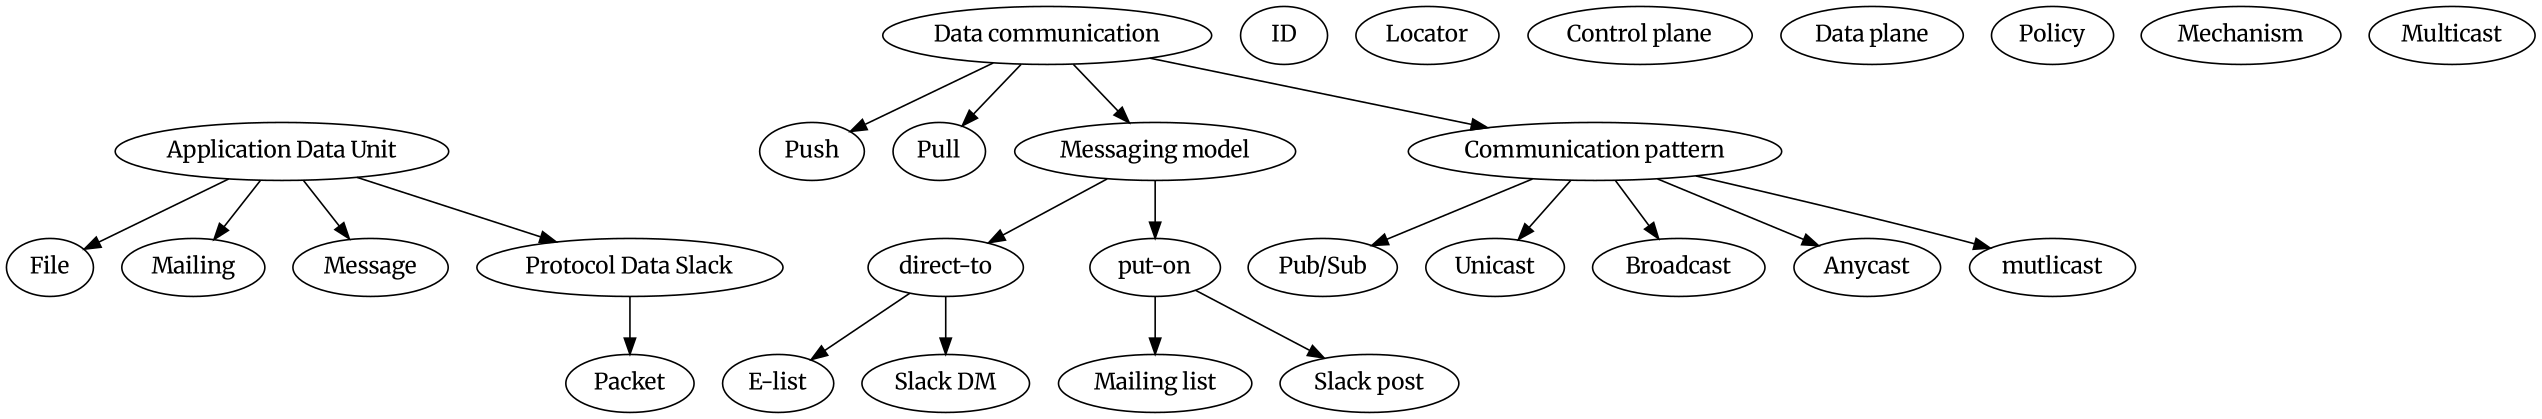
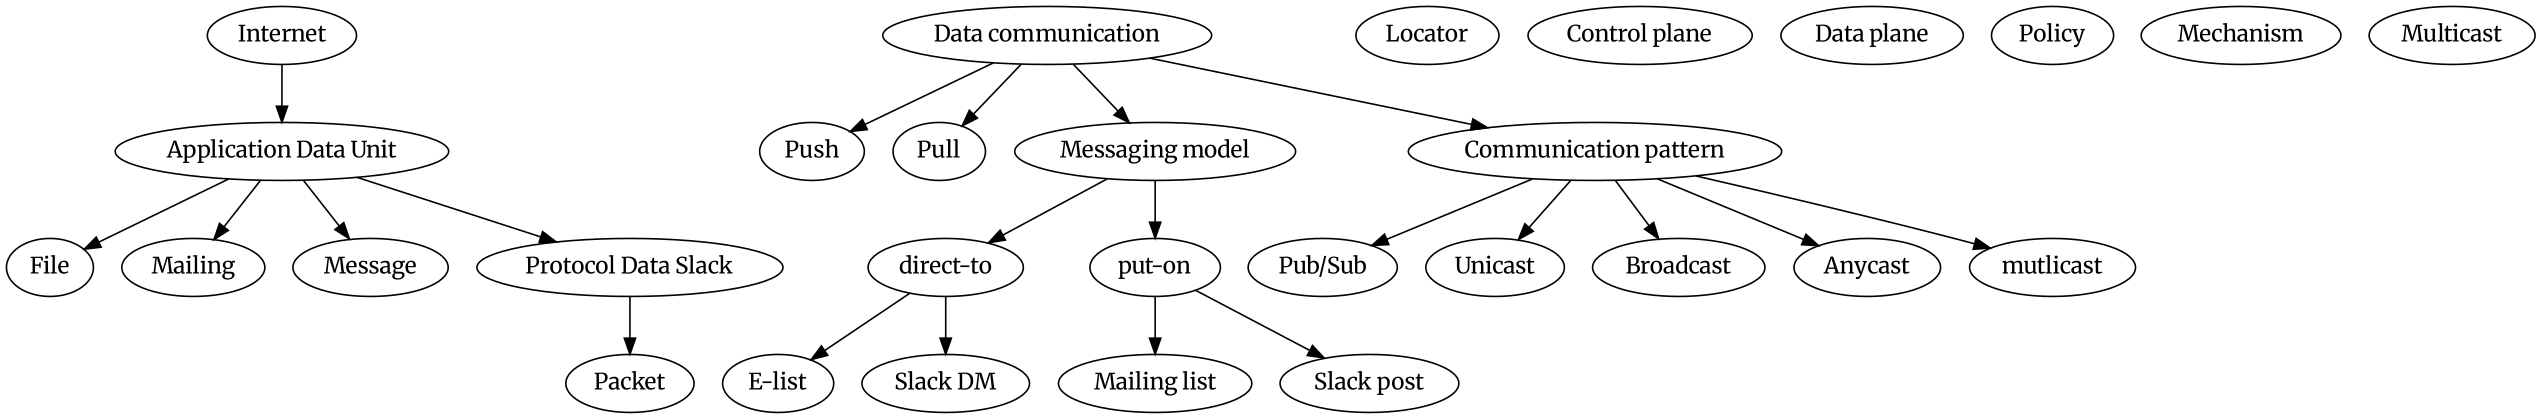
node "Internet": added
node "ID": removed
